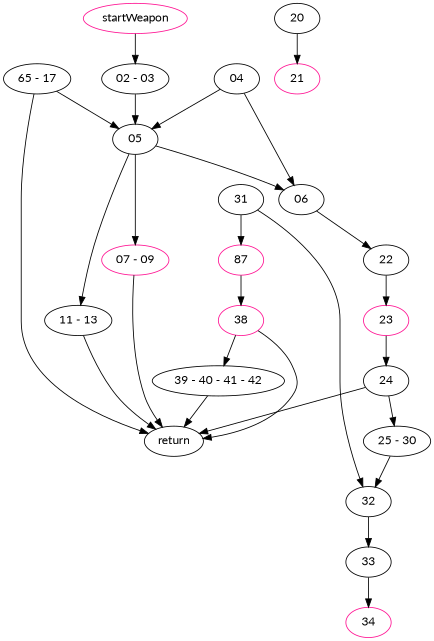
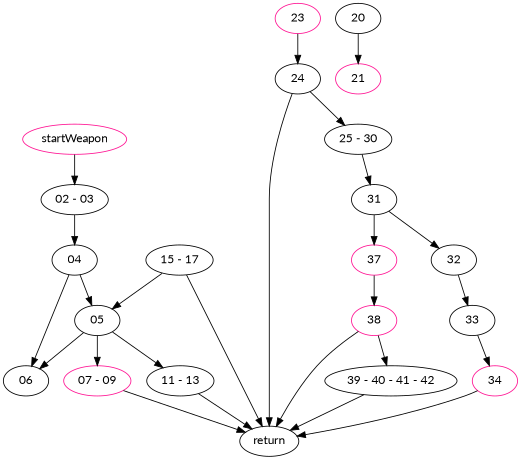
node "65 - 17": label "65 - 17" -> "15 - 17"
edge "02 - 03" -> "05": now "02 - 03" -> "04"
node "87": label "87" -> "37"
node "22": removed
edge "34" -> "return": added
edge "25 - 30" -> "32": now "25 - 30" -> "31"
